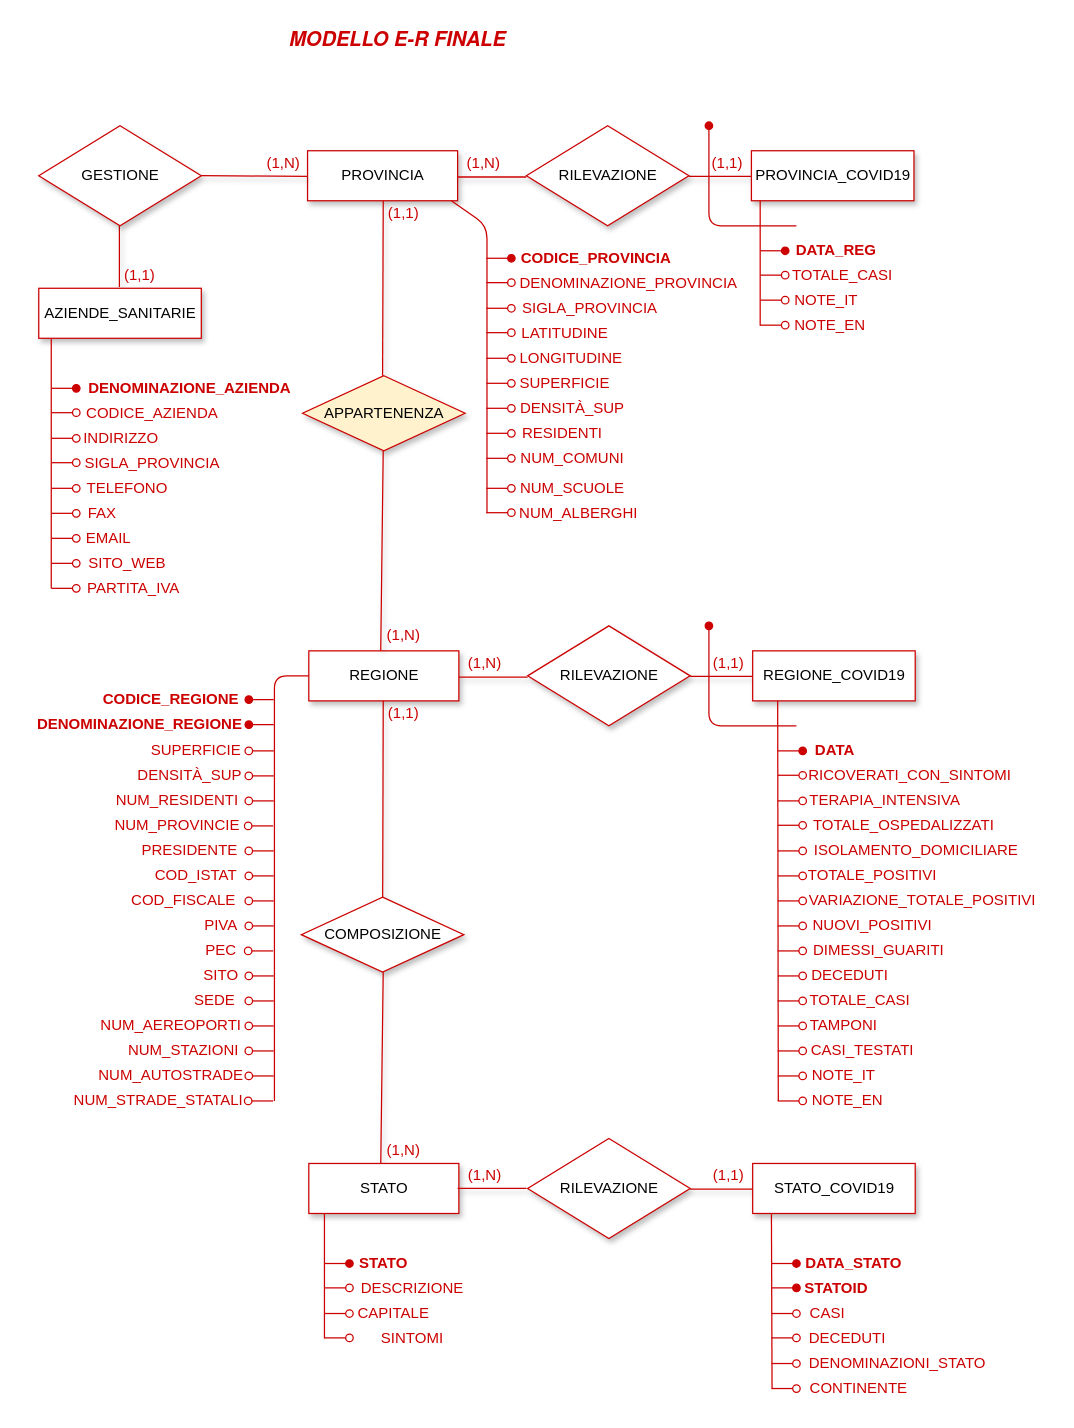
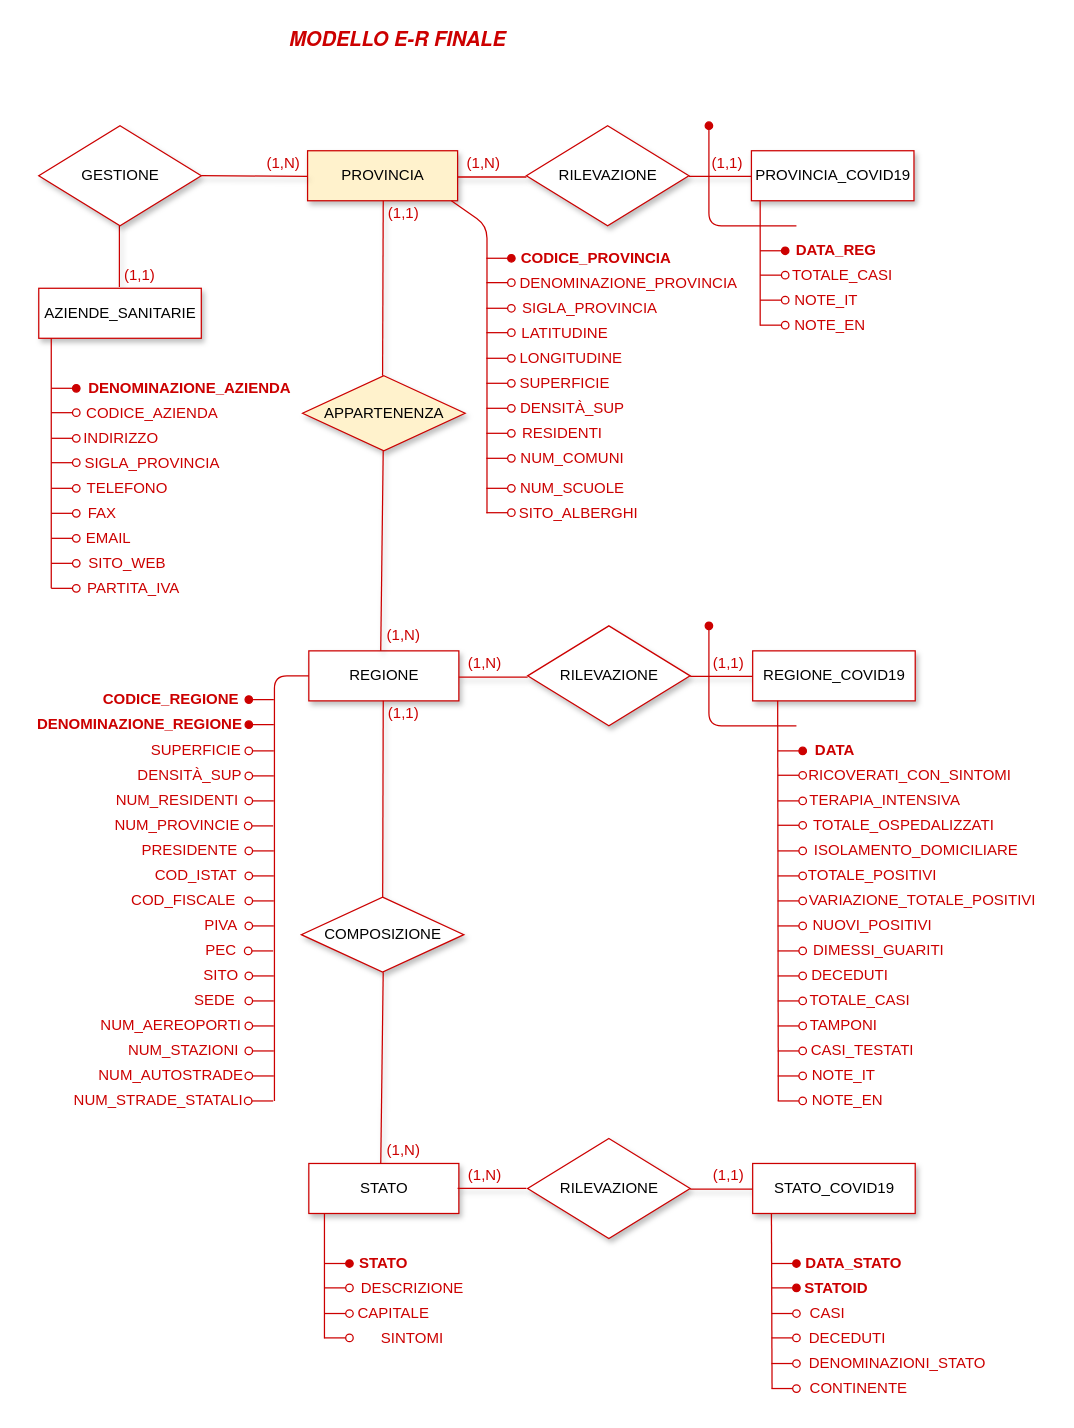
node "PROVINCIA": fillcolor #ffffff -> #fff2cc
node "NUM_ALBERGHI": label "NUM_ALBERGHI" -> "SITO_ALBERGHI"
